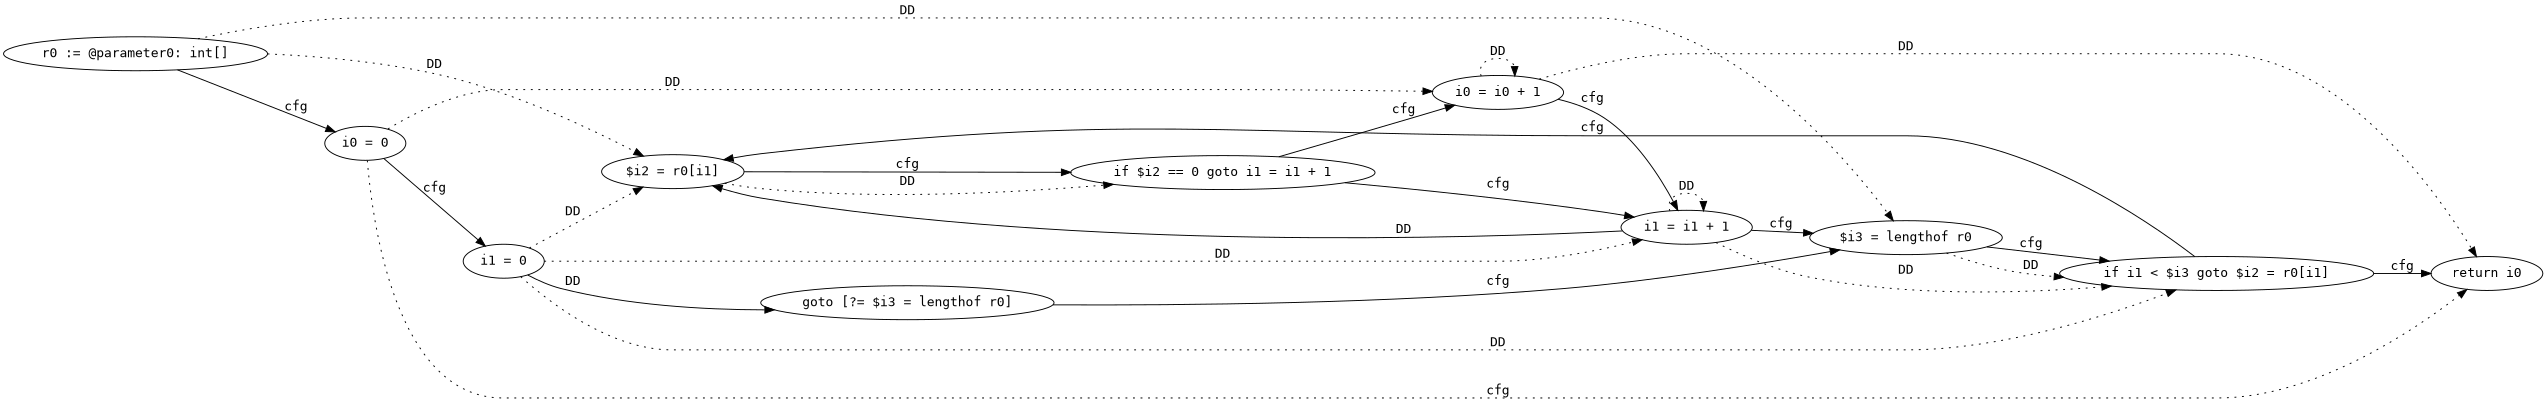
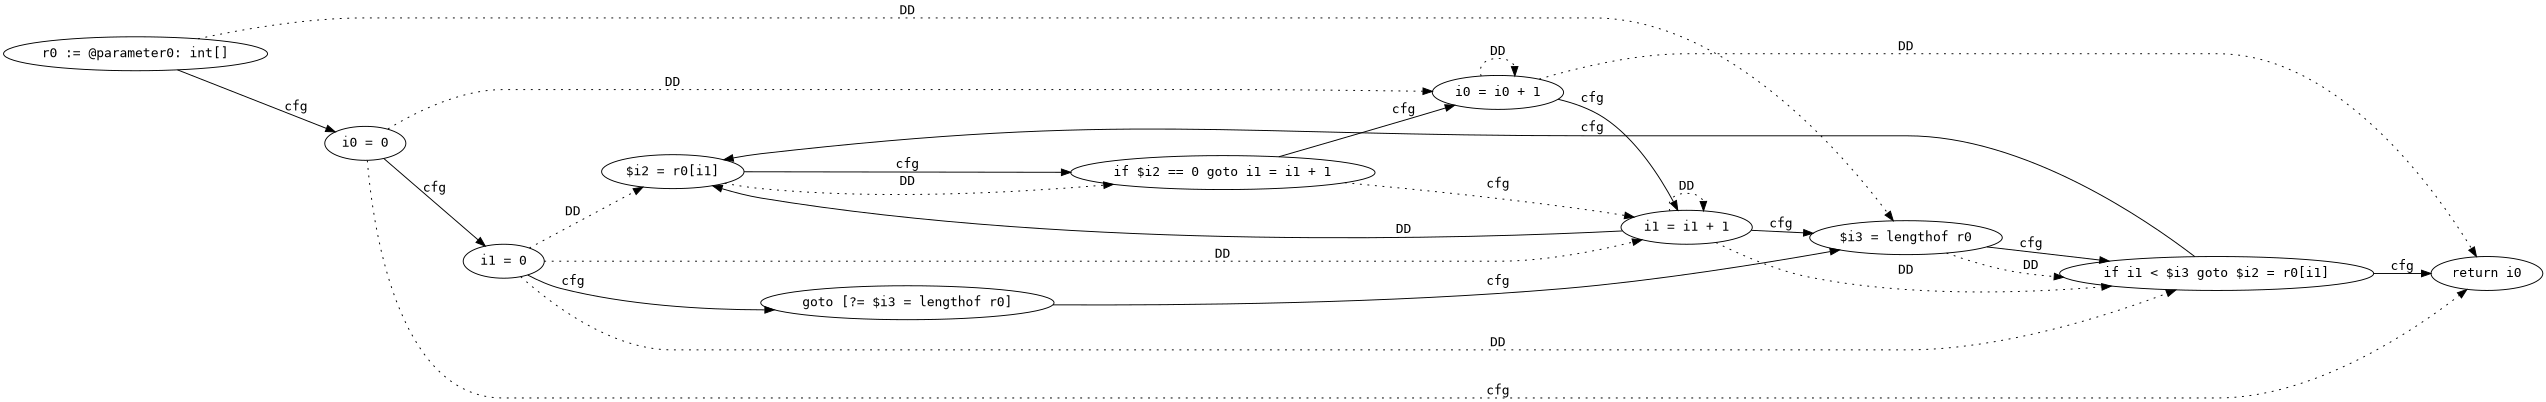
edge "r0 := @parameter0: int[]" -> "$i2 = r0[i1]": removed, label "DD"
edge "if $i2 == 0 goto i1 = i1 + 1" -> "i1 = i1 + 1": style solid -> dotted
edge "i1 = 0" -> "goto [?= $i3 = lengthof r0]": label "DD" -> "cfg"
